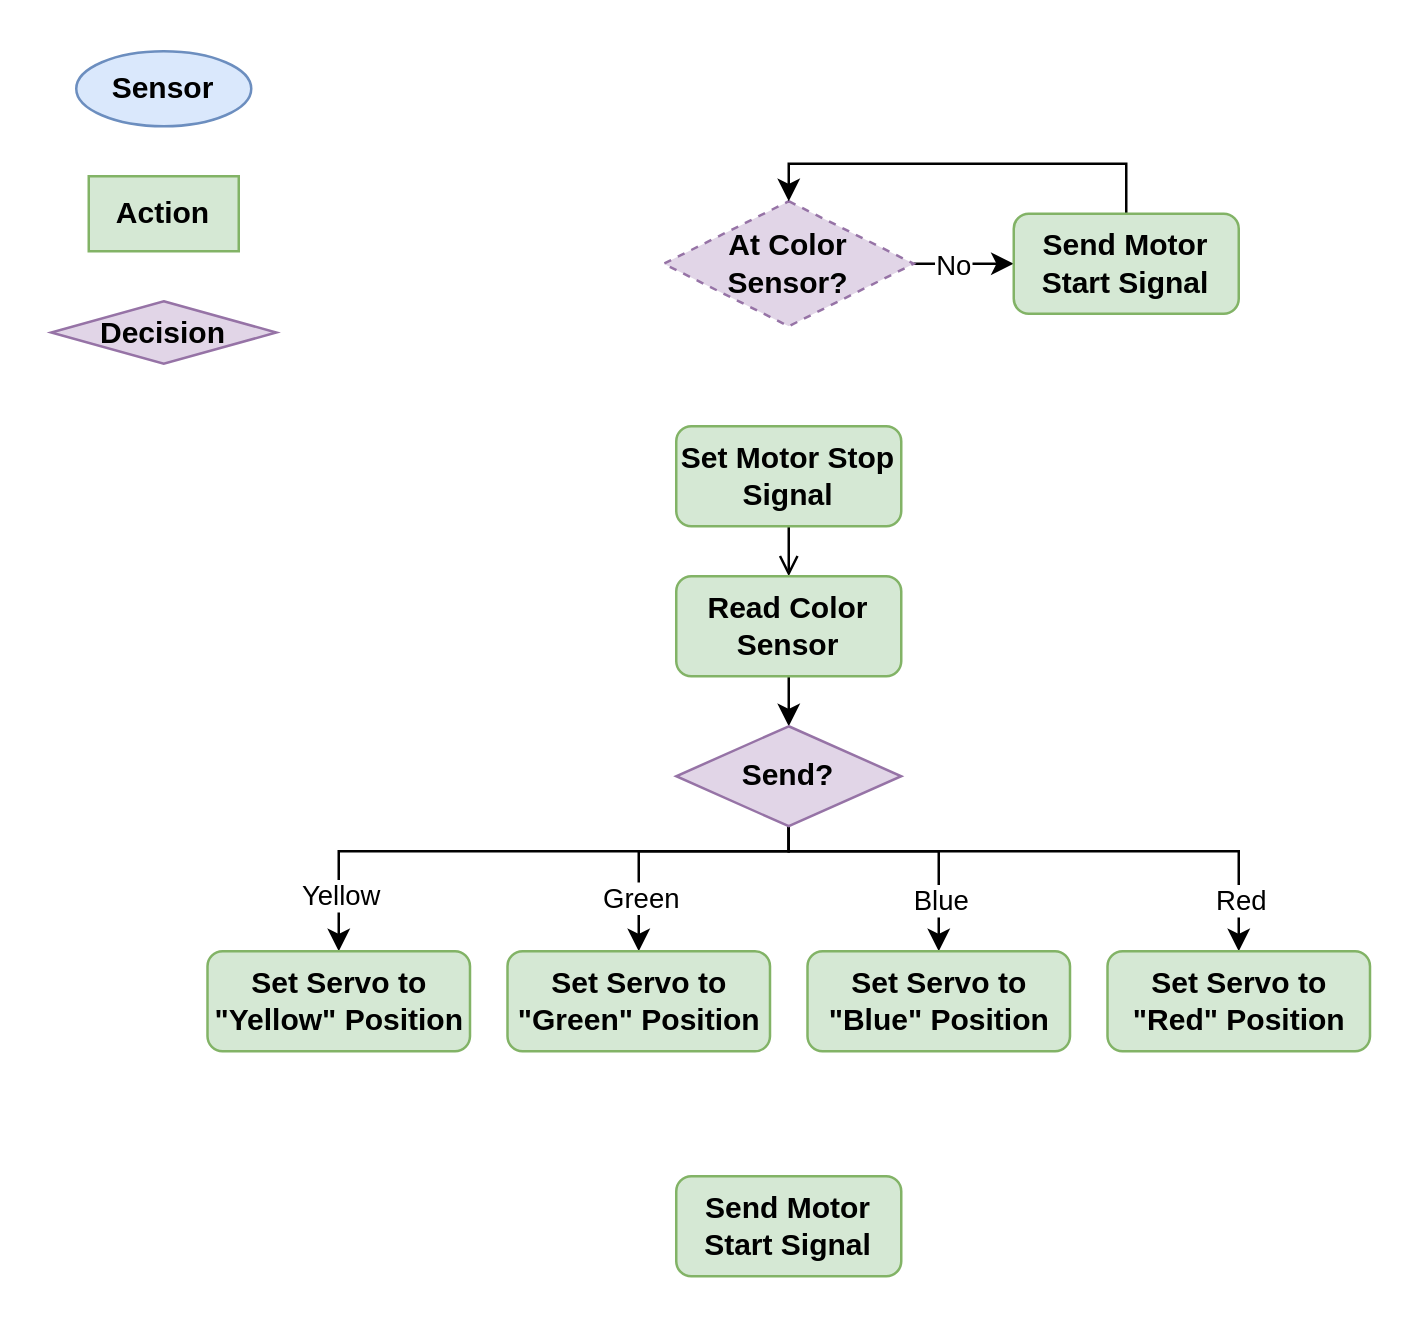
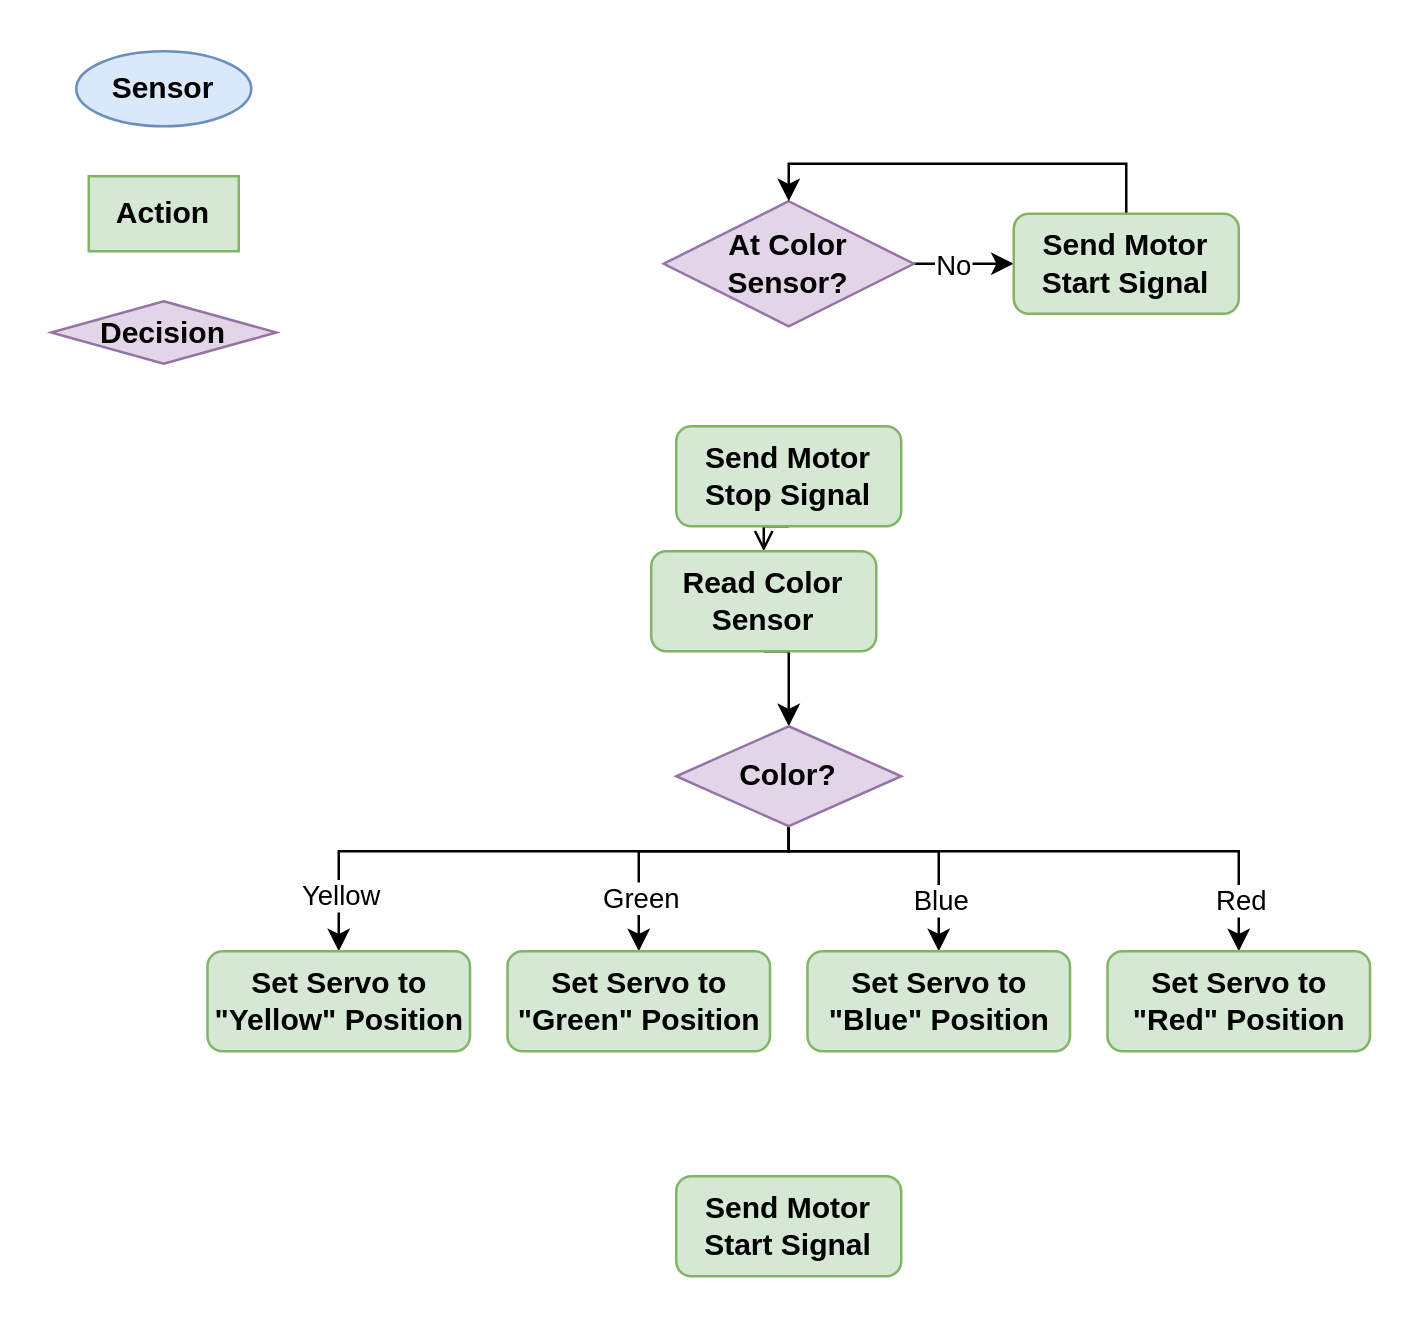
node "At Color Sensor?": style dashed -> solid
node "Set Motor Stop Signal": label "Set Motor Stop Signal" -> "Send Motor Stop Signal"
node "Read Color Sensor": moved (789, 626) -> (764, 601)
node "Send?": label "Send?" -> "Color?"
